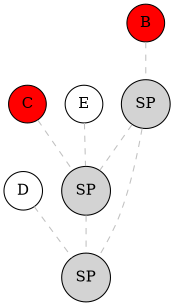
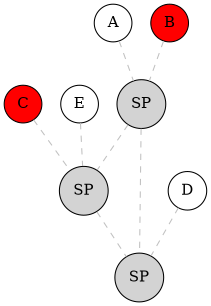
node "A": added
